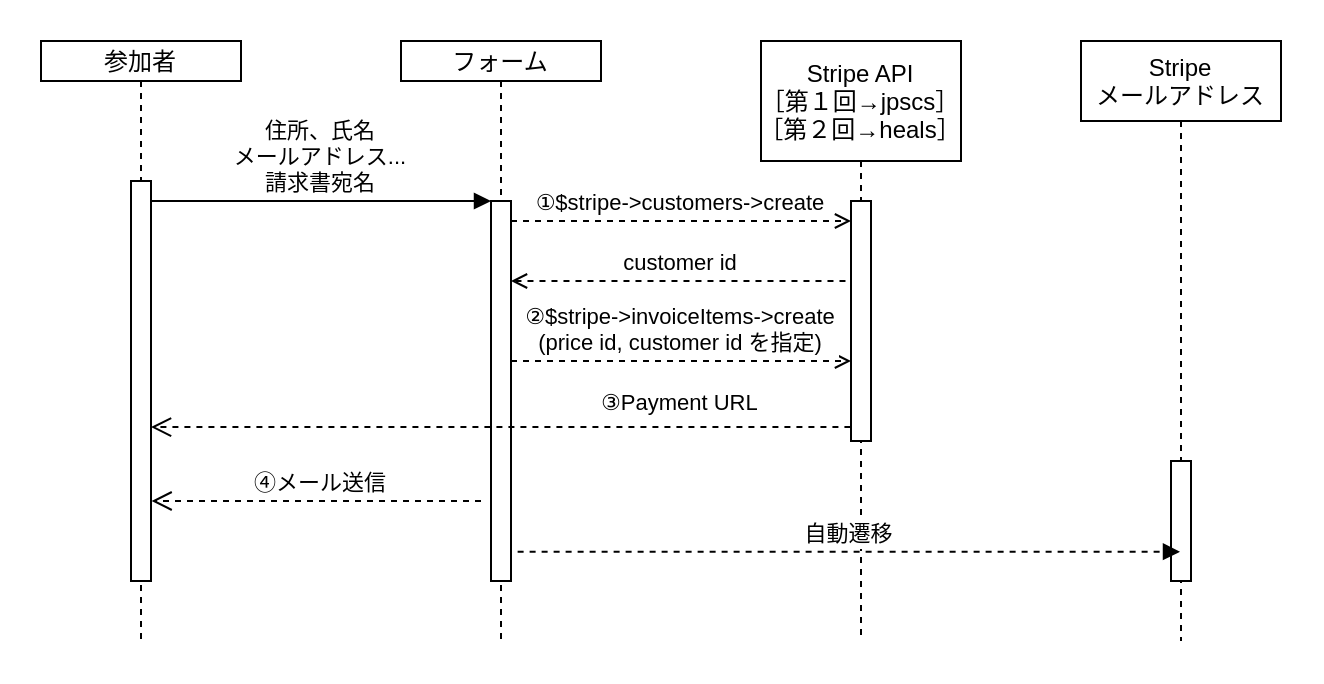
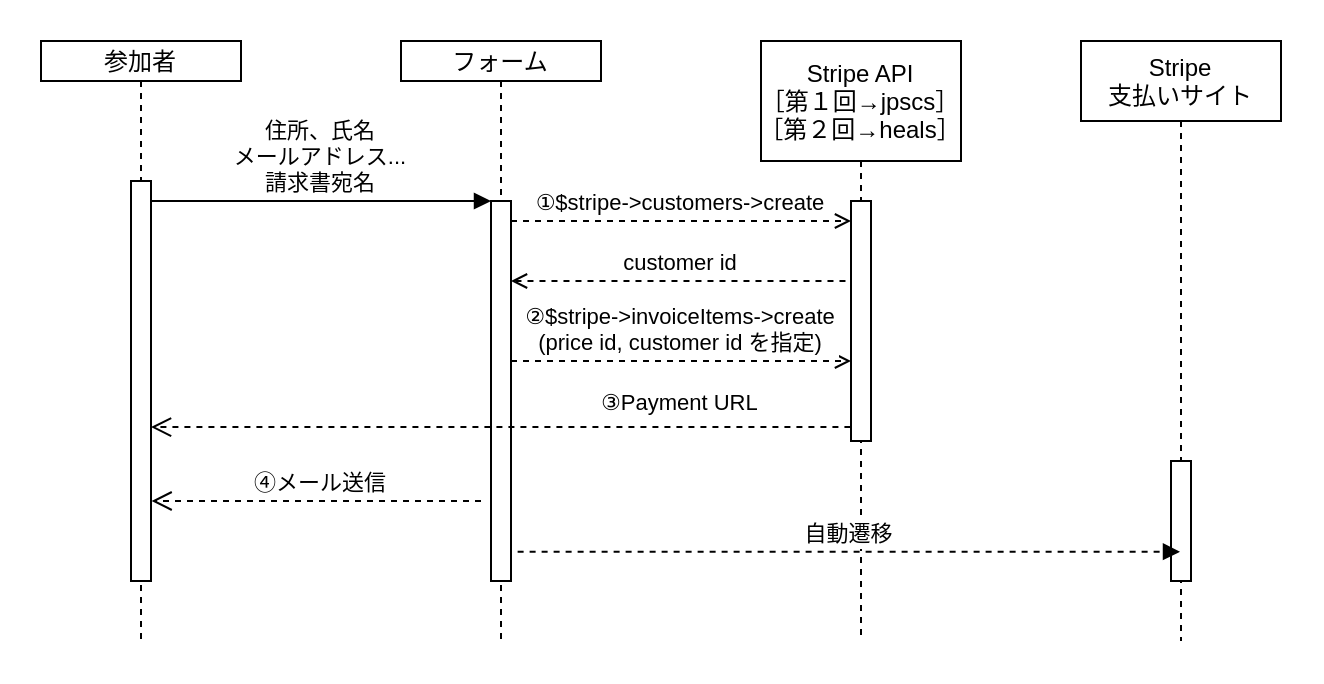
node "Stripe メールアドレス": label "Stripe メールアドレス" -> "Stripe 支払いサイト"
